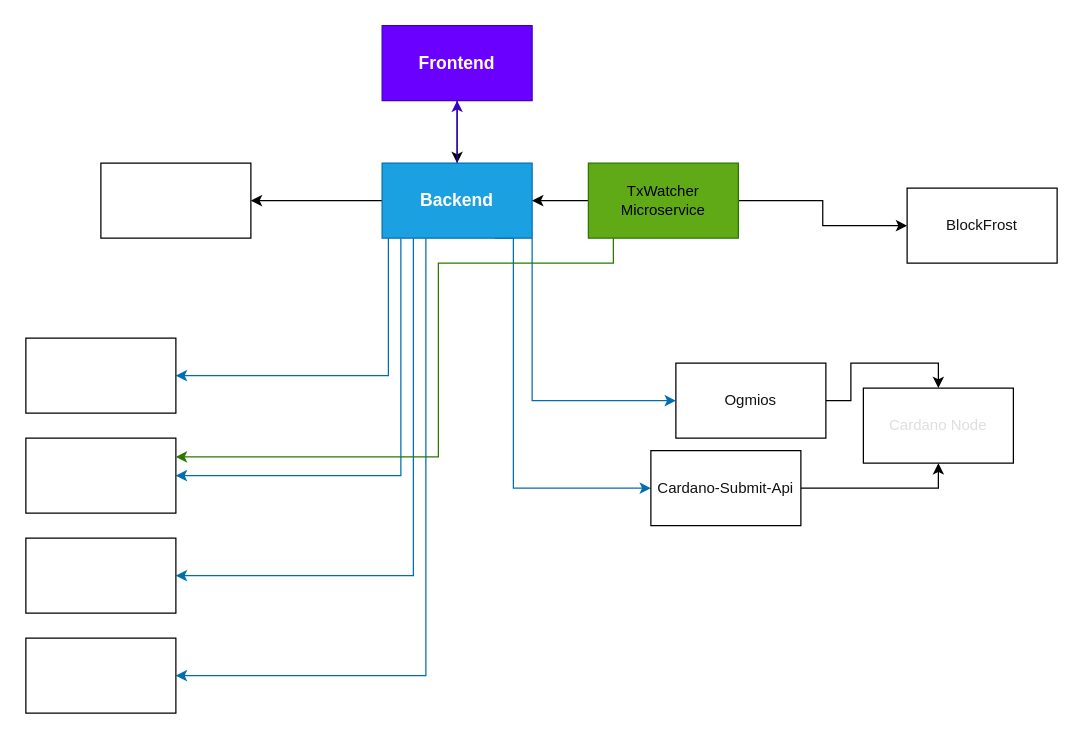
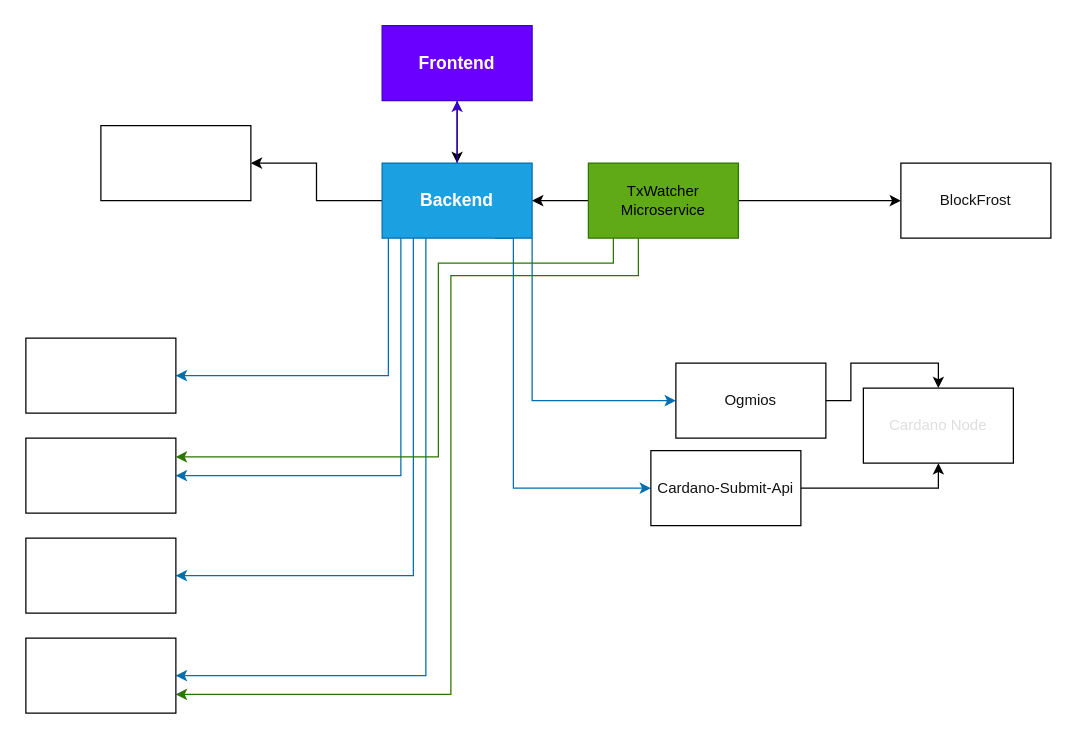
node "Authorization Microservice": moved (176, 201) -> (176, 163)
node "BlockFrost": moved (982, 226) -> (976, 201)
edge "TxWatcher Microservice" -> "PostgresSQL": added
